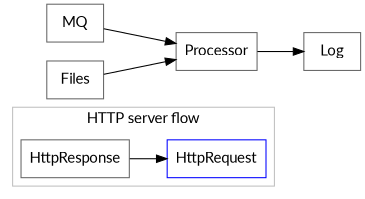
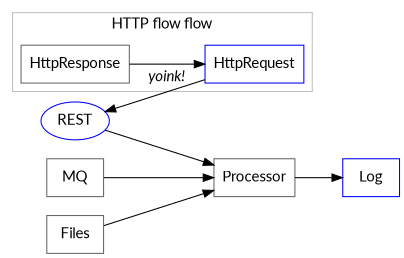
node "Log": color gray40 -> blue
cluster "HTTP server flow": label "HTTP server flow" -> "HTTP flow flow"
node "REST": added
